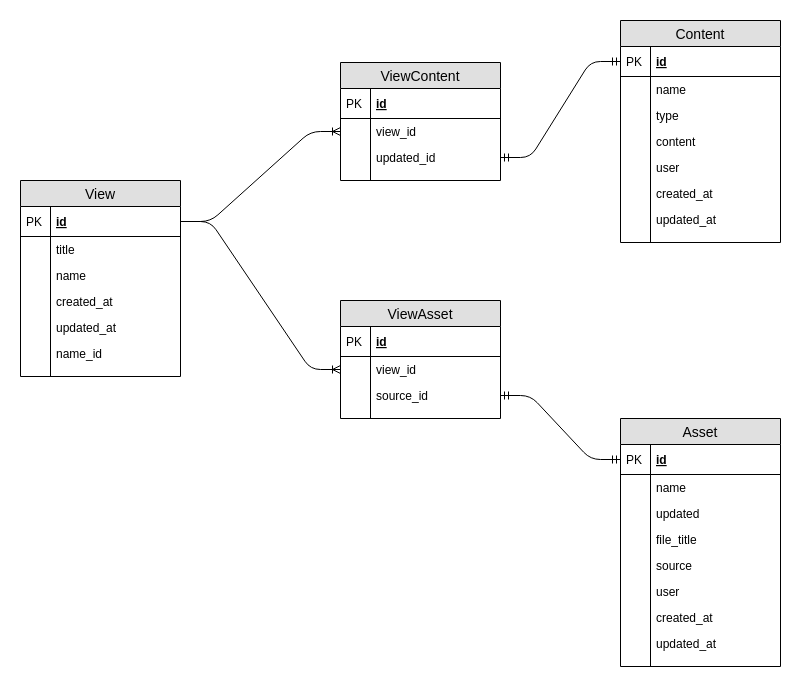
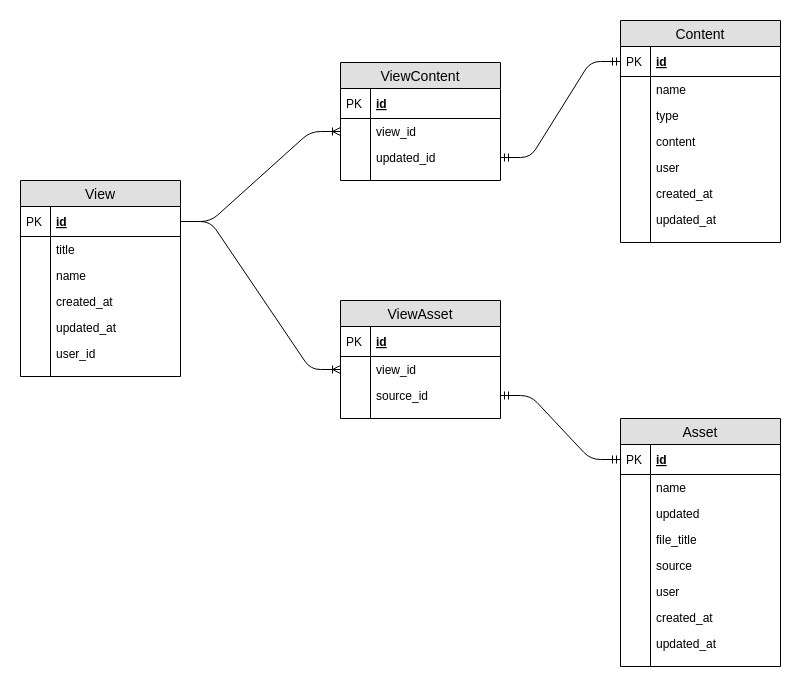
node "name_id": label "name_id" -> "user_id"
